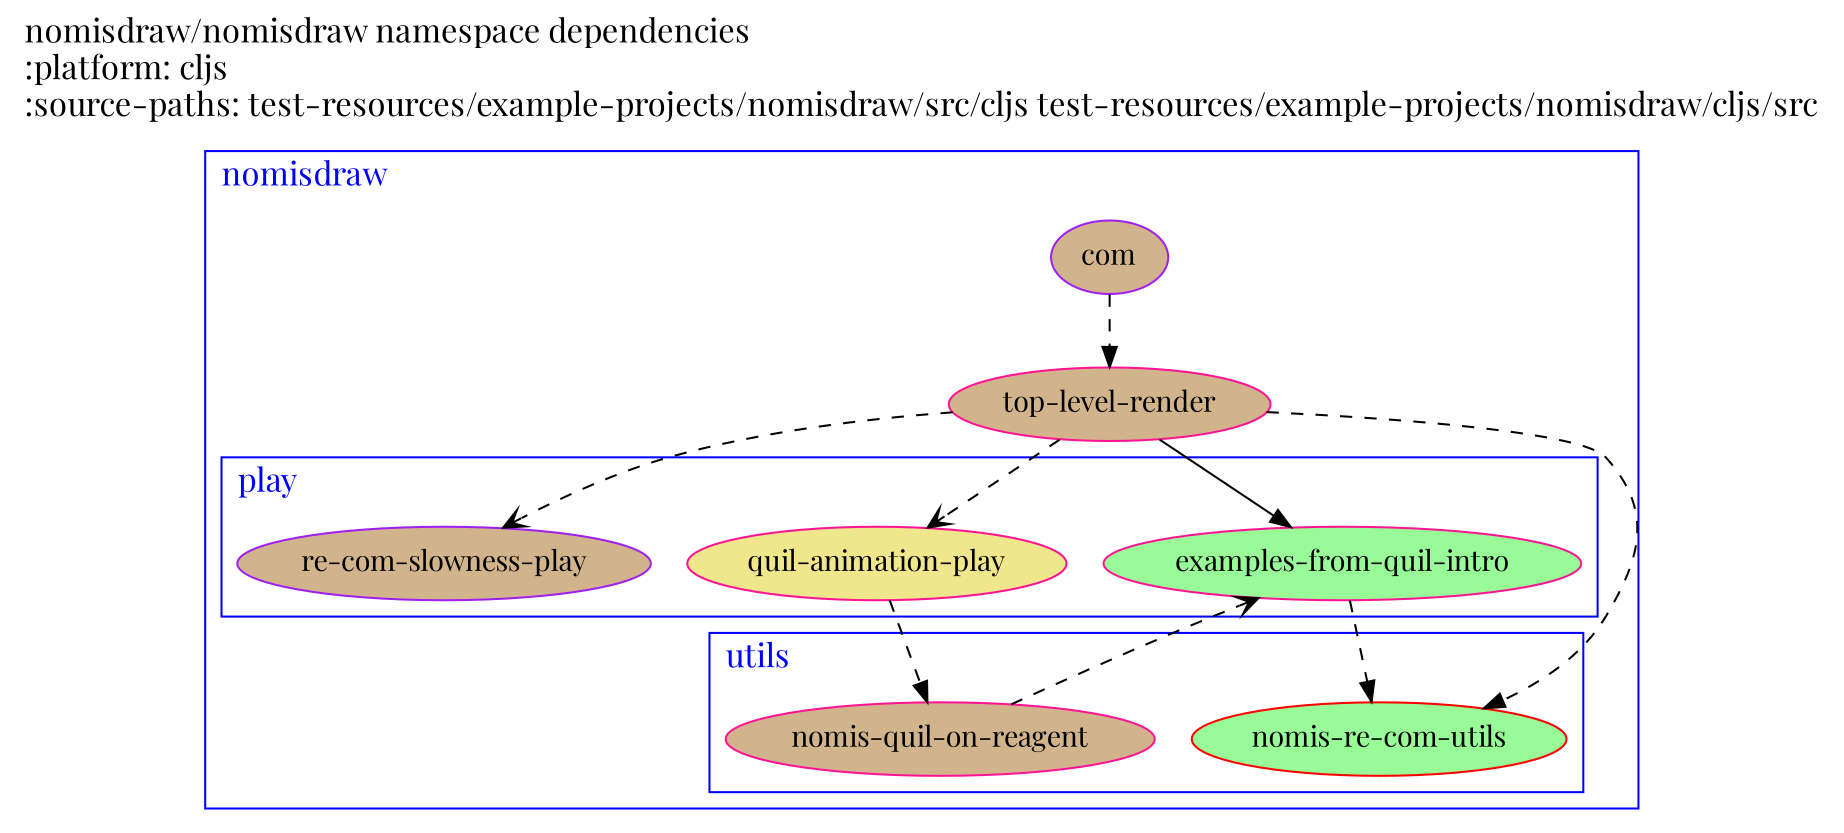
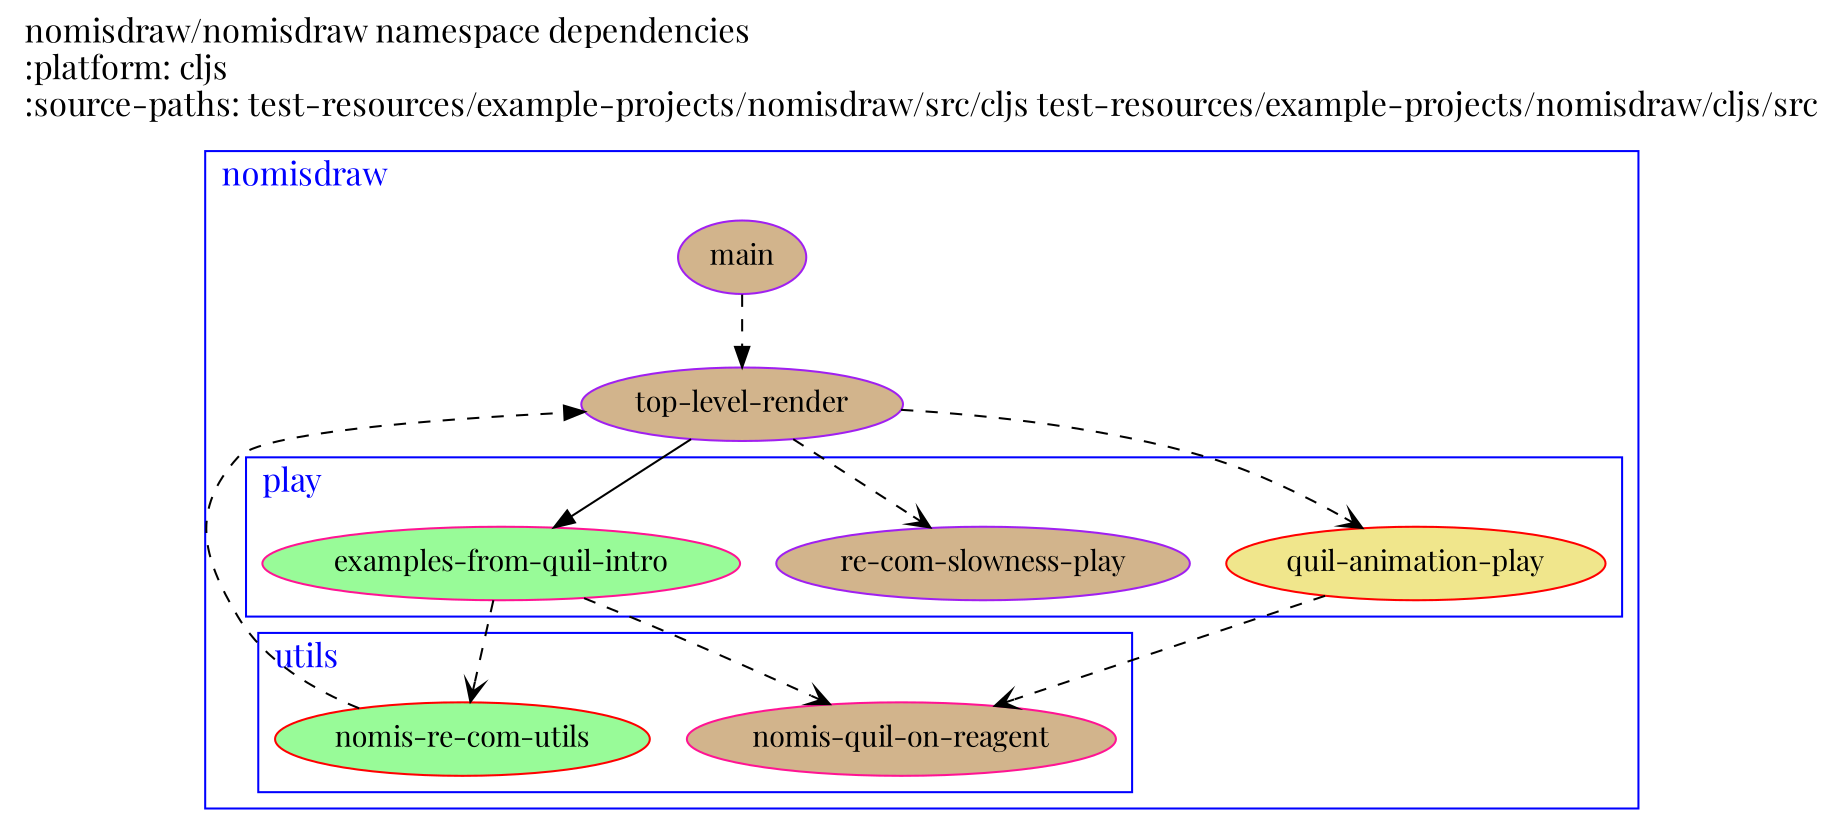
node "com": label "com" -> "main"
node "top-level-render": color deeppink -> purple
edge "top-level-render" -> "nomis-re-com-utils": reversed
node "quil-animation-play": color deeppink -> red
edge "quil-animation-play" -> "nomis-quil-on-reagent": arrowhead normal -> vee
edge "examples-from-quil-intro" -> "nomis-re-com-utils": arrowhead normal -> vee
edge "nomis-quil-on-reagent" -> "examples-from-quil-intro": reversed
